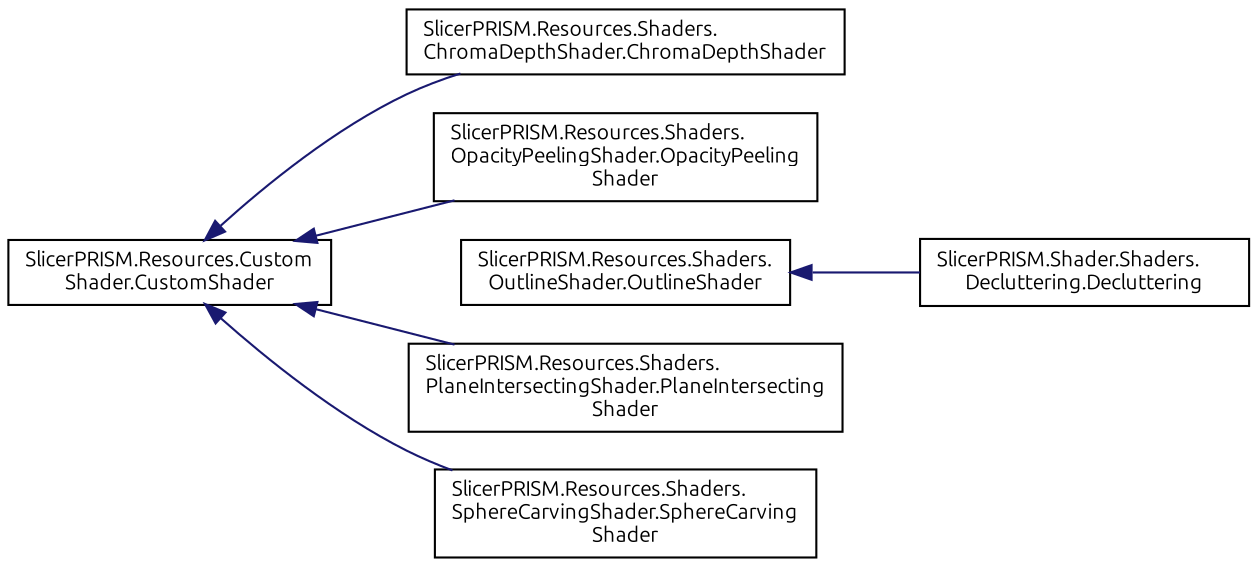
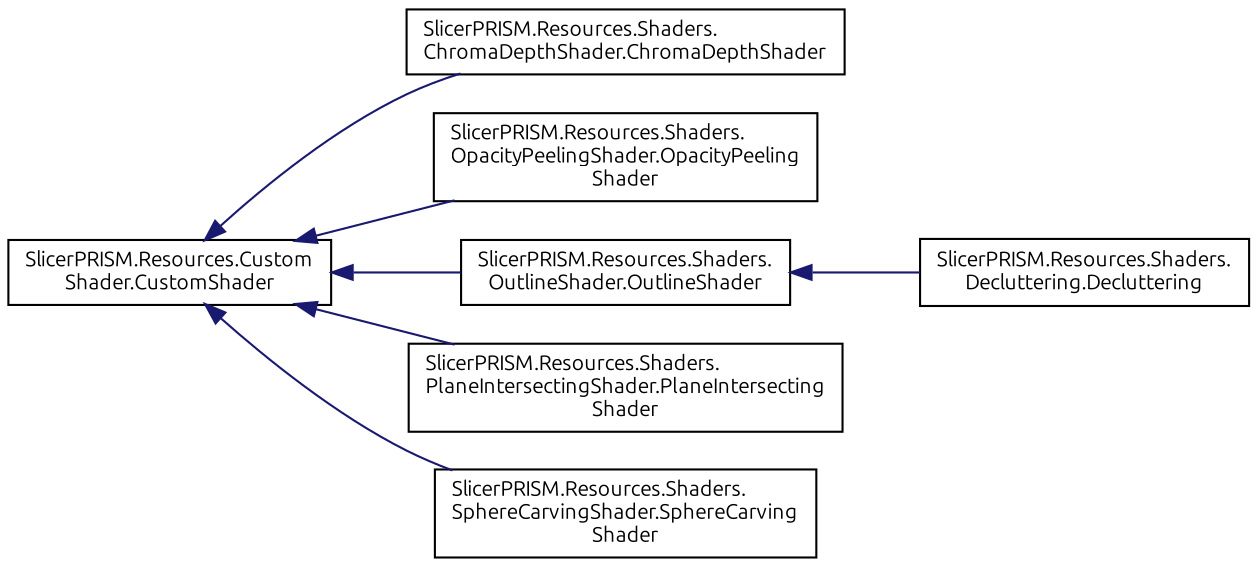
edge "SlicerPRISM.Resources.Shaders. OutlineShader.OutlineShader" -> "SlicerPRISM.Resources.Custom Shader.CustomShader": added
node "SlicerPRISM.Shader.Shaders. Decluttering.Decluttering": label "SlicerPRISM.Shader.Shaders. Decluttering.Decluttering" -> "SlicerPRISM.Resources.Shaders. Decluttering.Decluttering"
